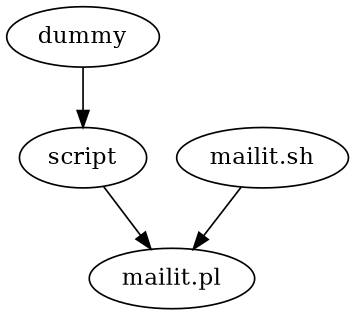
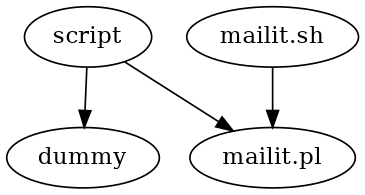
edge "dummy" -> "script": reversed
